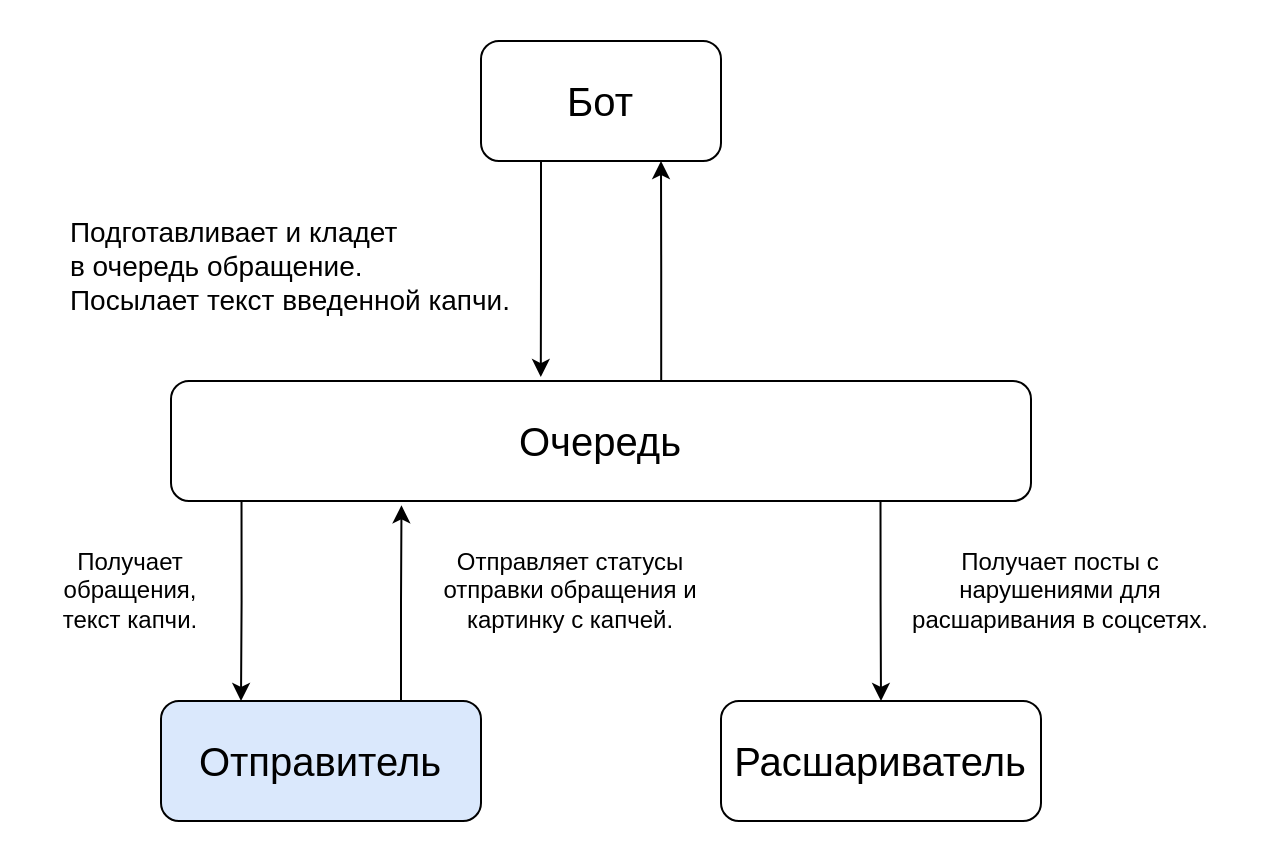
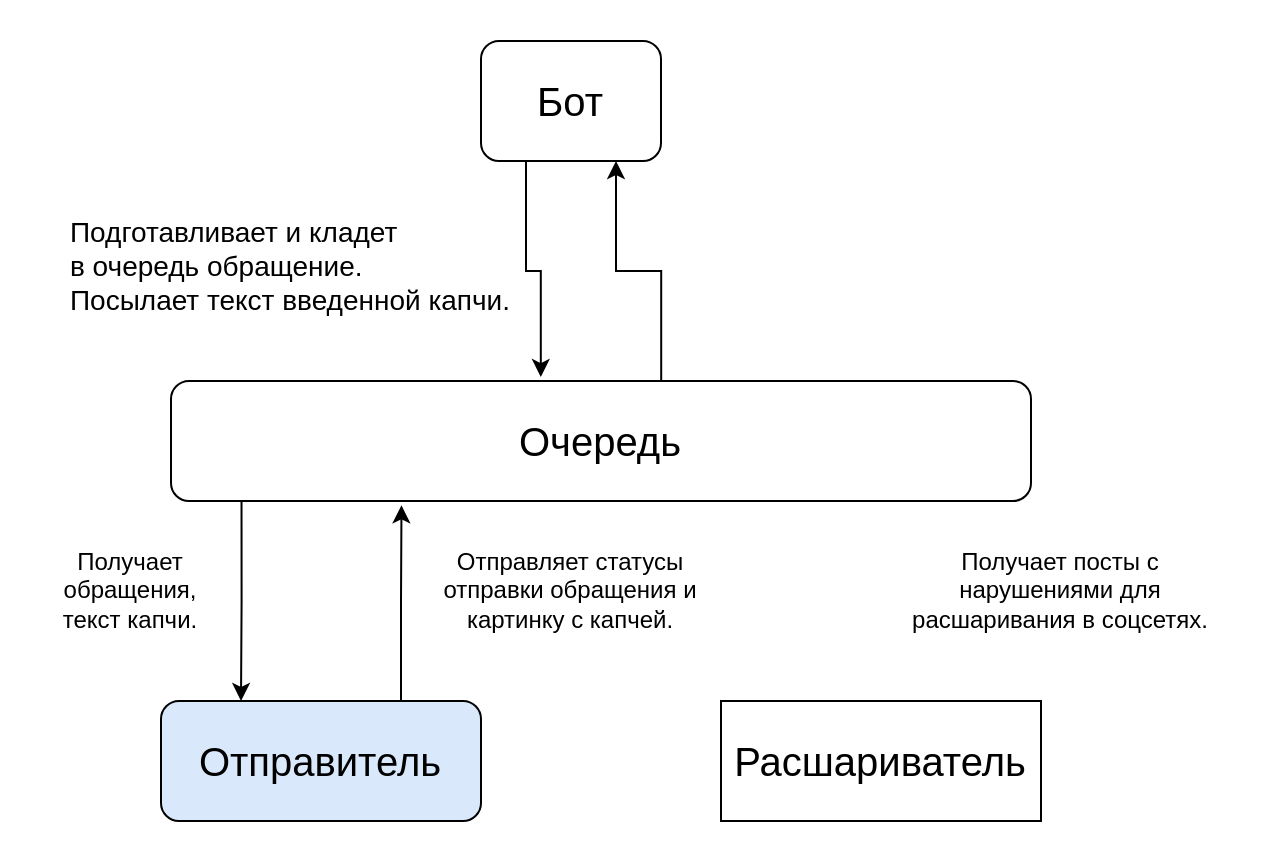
node "Бот": size 240x120 -> 180x120
edge "Очередь" -> "Расшариватель": removed
node "Расшариватель": shape rounded rectangle -> rectangle
